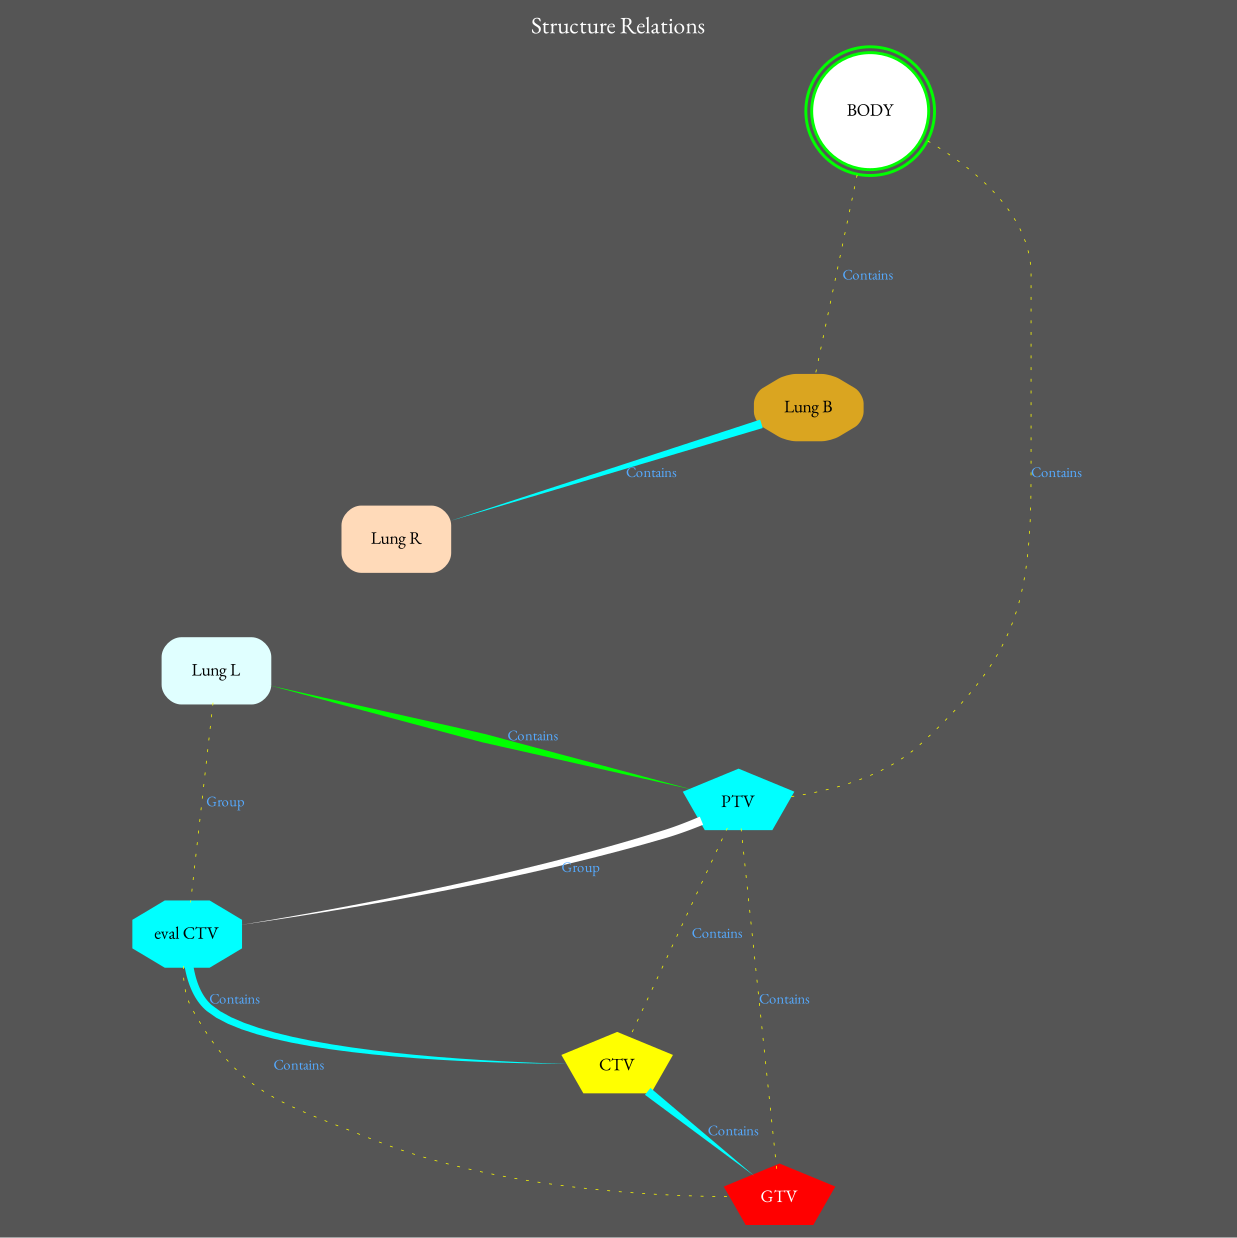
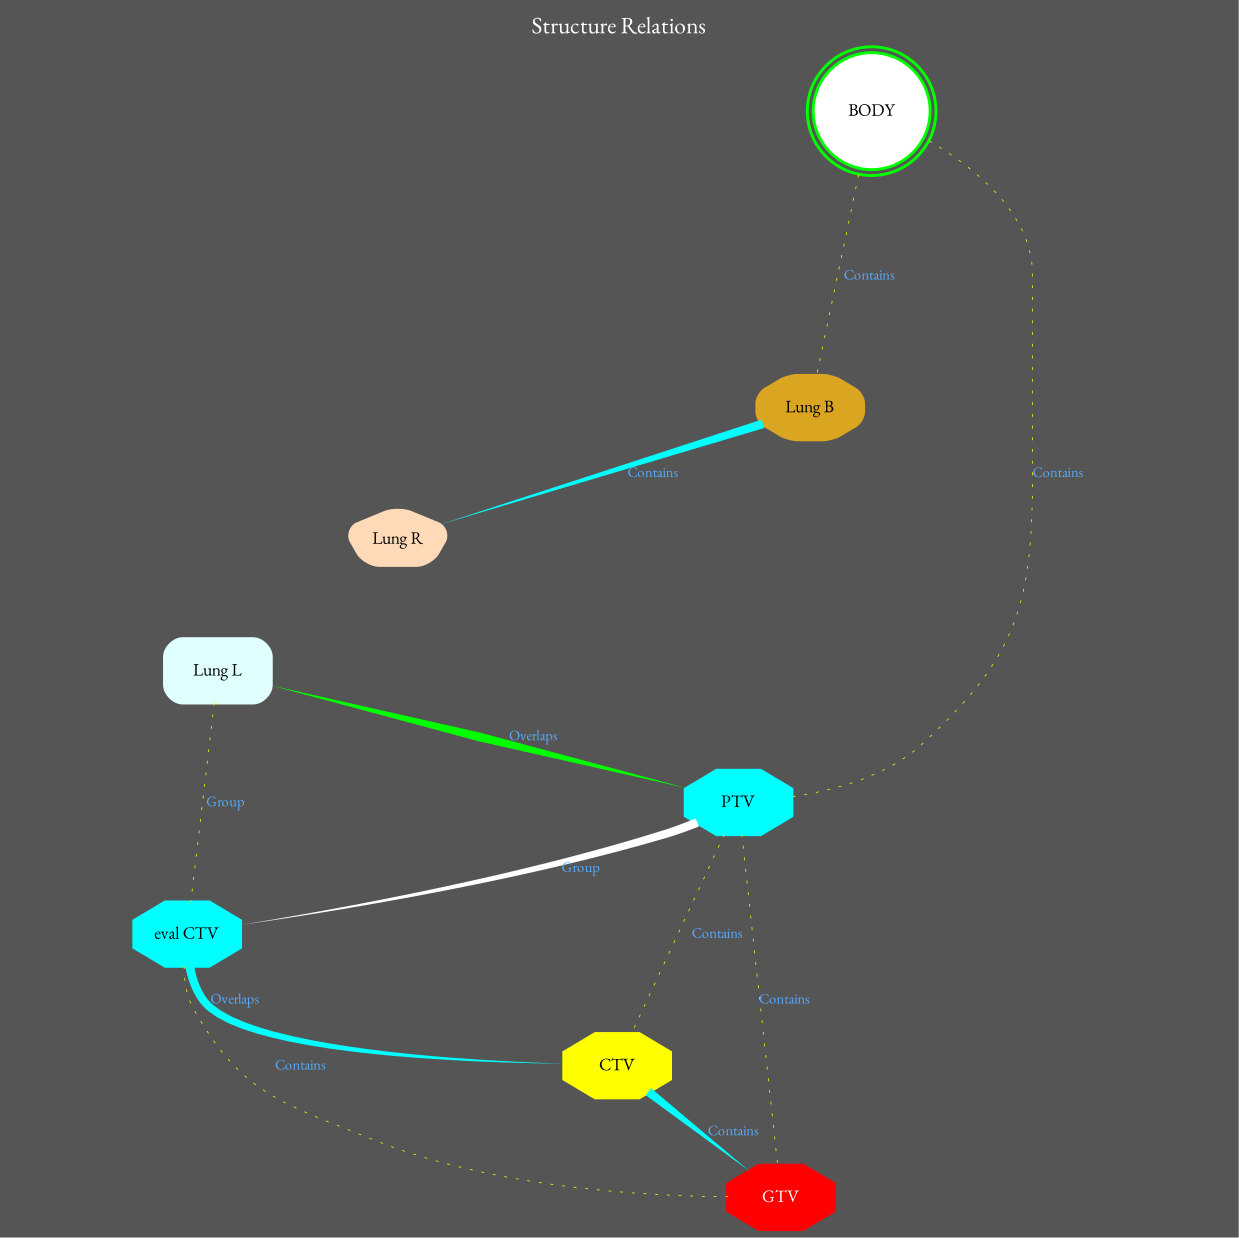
node "Lung R": shape box -> pentagon
edge "Lung L" -- "PTV": label "Contains" -> "Overlaps"
node "PTV": shape pentagon -> octagon
edge "eval CTV" -- "CTV": label "Contains" -> "Overlaps"
node "CTV": shape pentagon -> octagon
node "GTV": shape pentagon -> octagon
